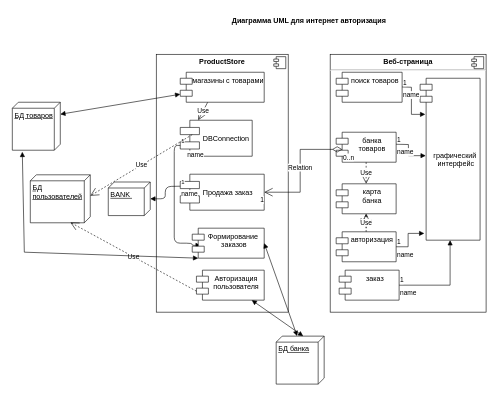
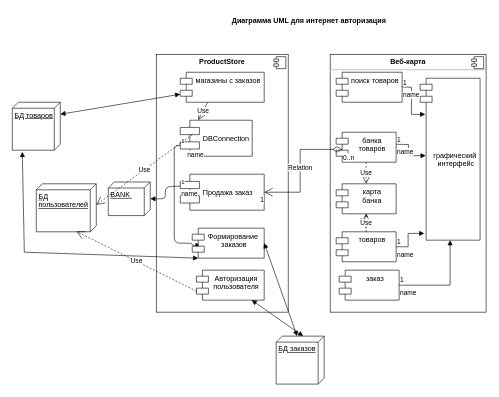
node "Веб-страница": label "Веб-страница" -> "Веб-карта"
node "магазины с товарами": label "магазины с товарами" -> "магазины с заказов"
node "БД пользователей": moved (60, 199) -> (66, 208)
node "авторизация": label "авторизация" -> "товаров"
node "БД банка": label "БД банка" -> "БД заказов"
